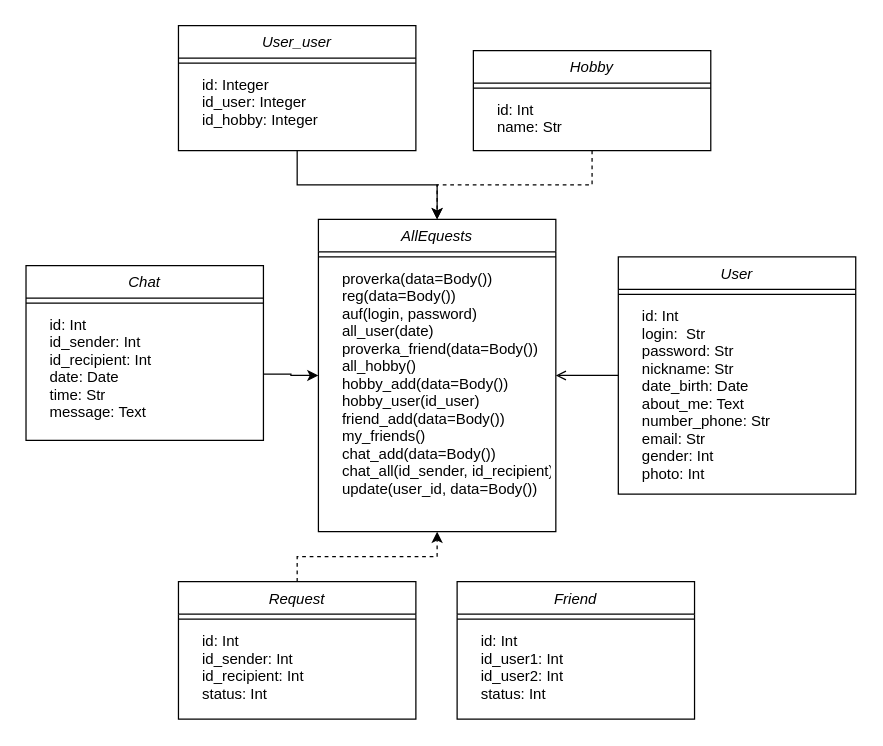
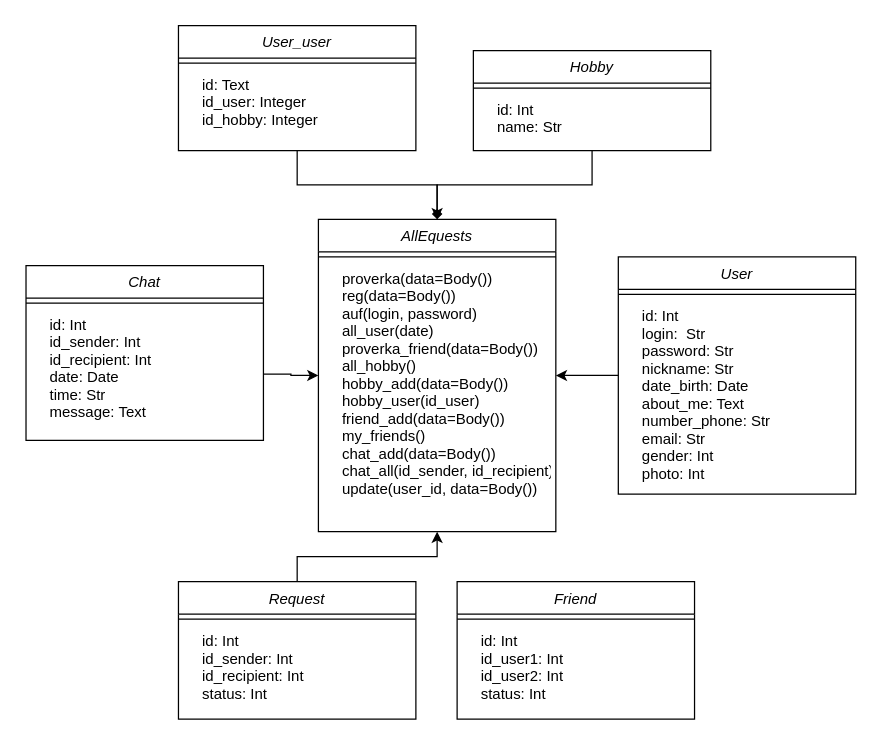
node "id: Integer id_user: Integer id_hobby: Integer": label "id: Integer id_user: Integer id_hobby: Integer" -> "id: Text id_user: Integer id_hobby: Integer"
edge "User_user" -> "AllEquests": arrowhead classic -> diamond
edge "Hobby" -> "AllEquests": style dashed -> solid
edge "User" -> "AllEquests": arrowhead open -> classic
edge "Request" -> "AllEquests": style dashed -> solid
